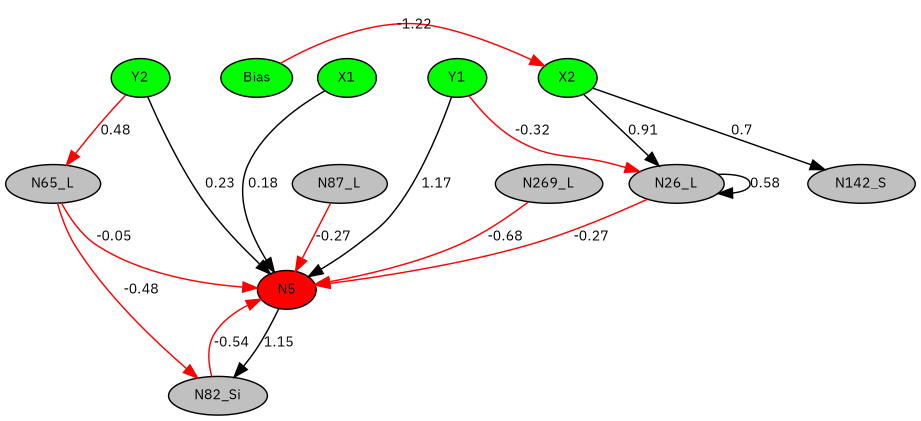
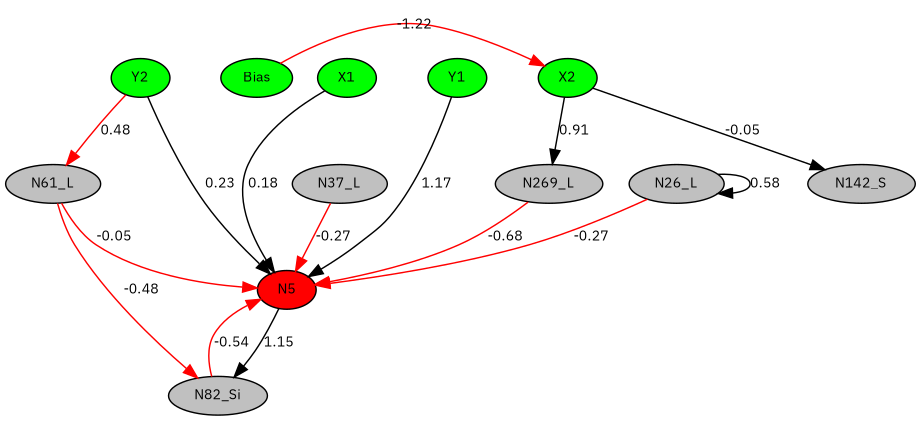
edge "X2" -> "N26_L": now "X2" -> "N269_L"
edge "X2" -> "N142_S": label "0.7" -> "-0.05"
edge "Y1" -> "N26_L": removed, label "-0.32"
node "N65_L": label "N65_L" -> "N61_L"
node "N87_L": label "N87_L" -> "N37_L"
